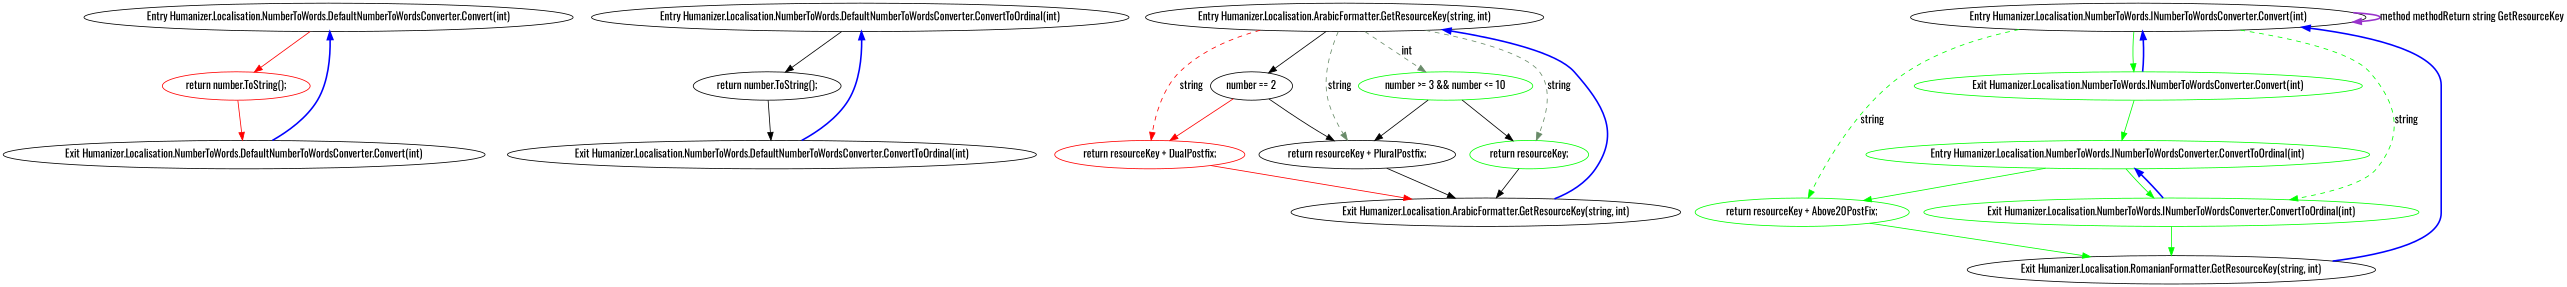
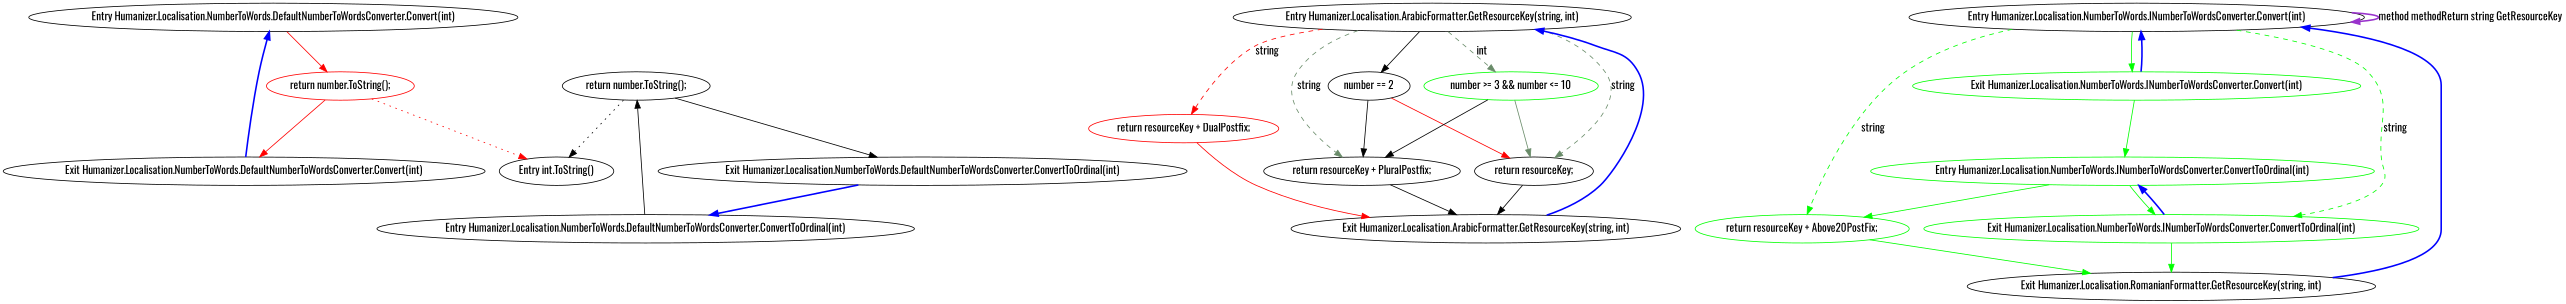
edge "number == 2" -> "return resourceKey + DualPostfix;": now "number == 2" -> "return resourceKey;"
edge "number >= 3 && number <= 10" -> "return resourceKey;": color black -> darkseagreen4
node "return resourceKey;": color green -> black
node "Entry int.ToString()": added
